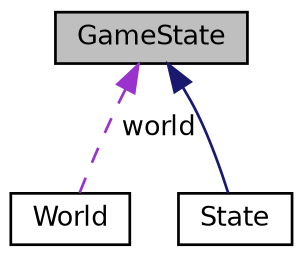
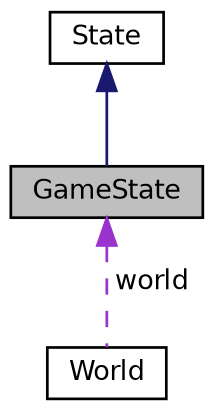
edge "State" -> "GameState": reversed
